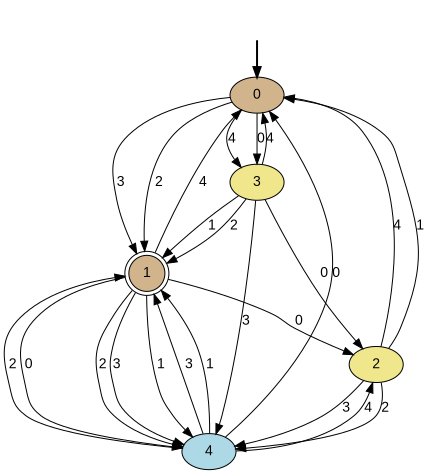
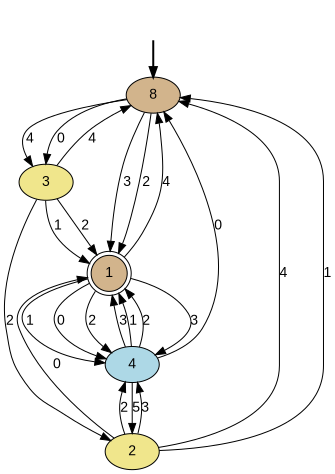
node "0": label "0" -> "8"
edge "3" -> "2": label "0" -> "2"
edge "1" -> "2": reversed
edge "3" -> "4": removed, label "3"
edge "4" -> "2": label "4" -> "5"
